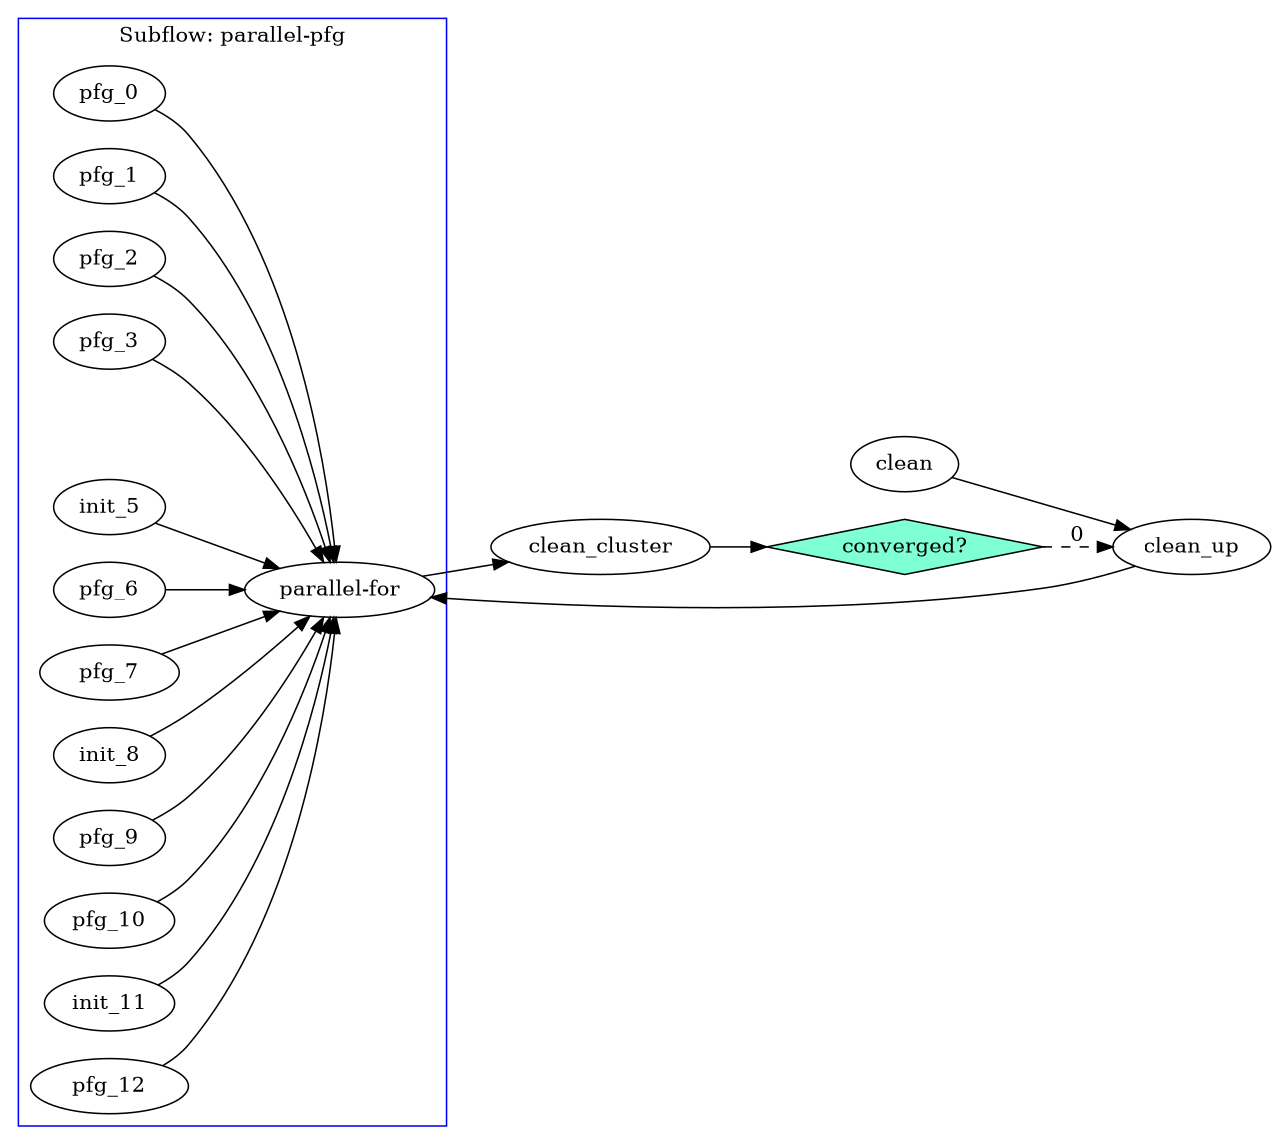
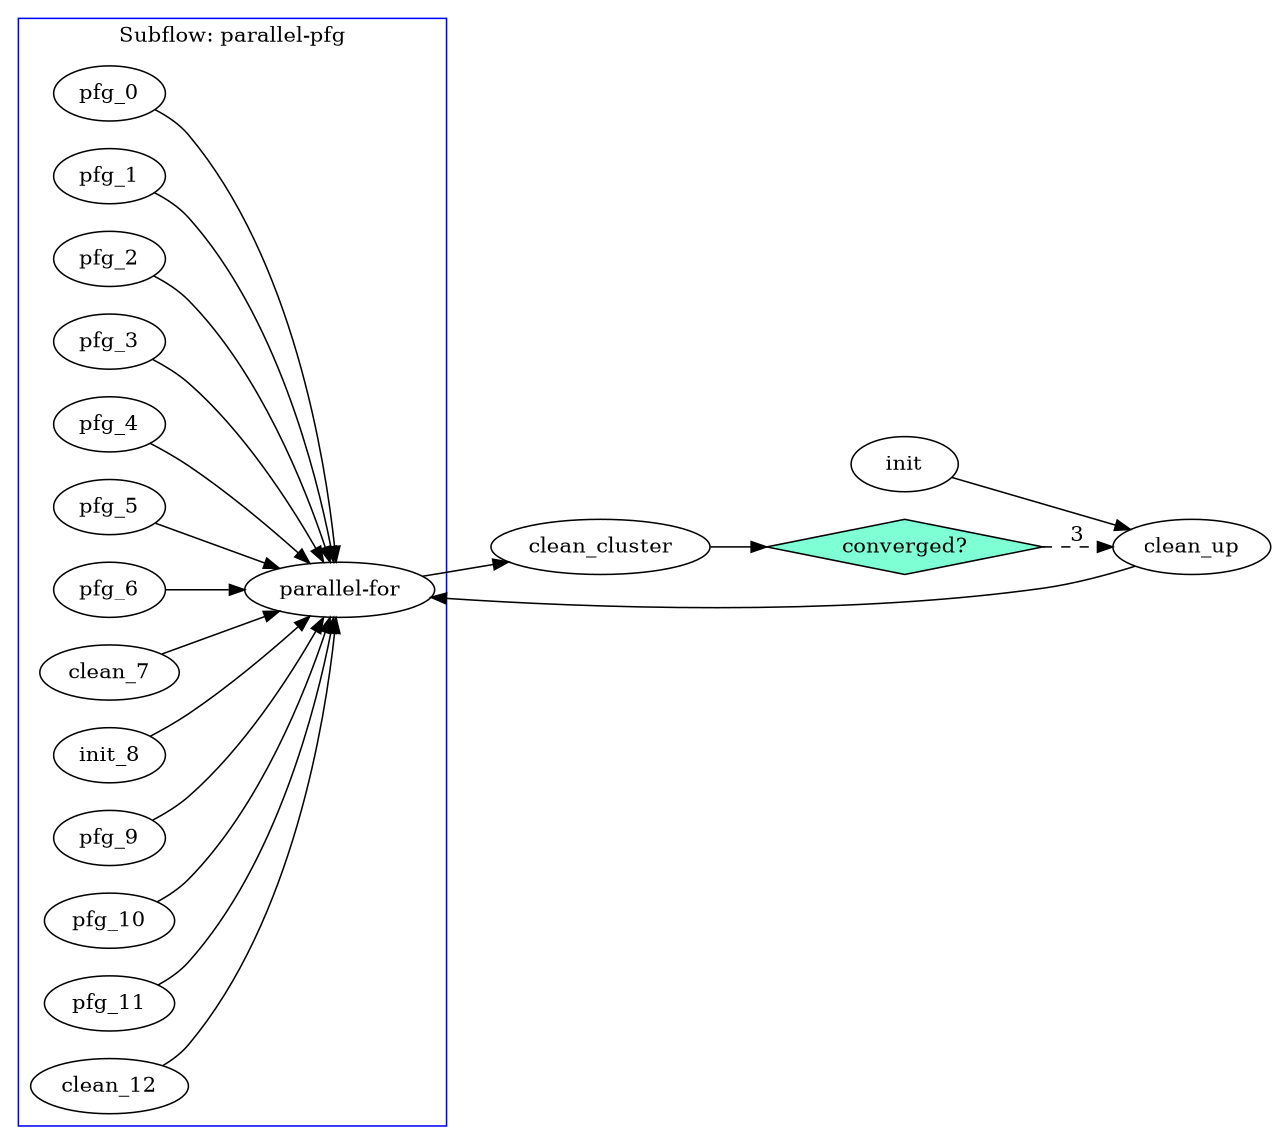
node "pfg_4": added
node "clean": label "clean" -> "init"
node "init_5": label "init_5" -> "pfg_5"
edge "converged?" -> "clean_up": label "0" -> "3"
node "pfg_7": label "pfg_7" -> "clean_7"
node "init_11": label "init_11" -> "pfg_11"
node "pfg_12": label "pfg_12" -> "clean_12"
